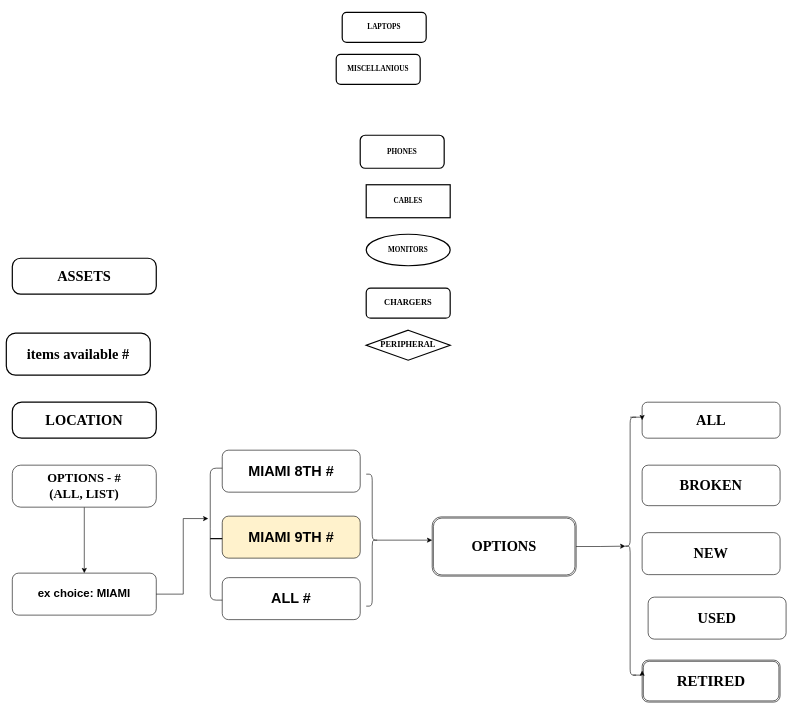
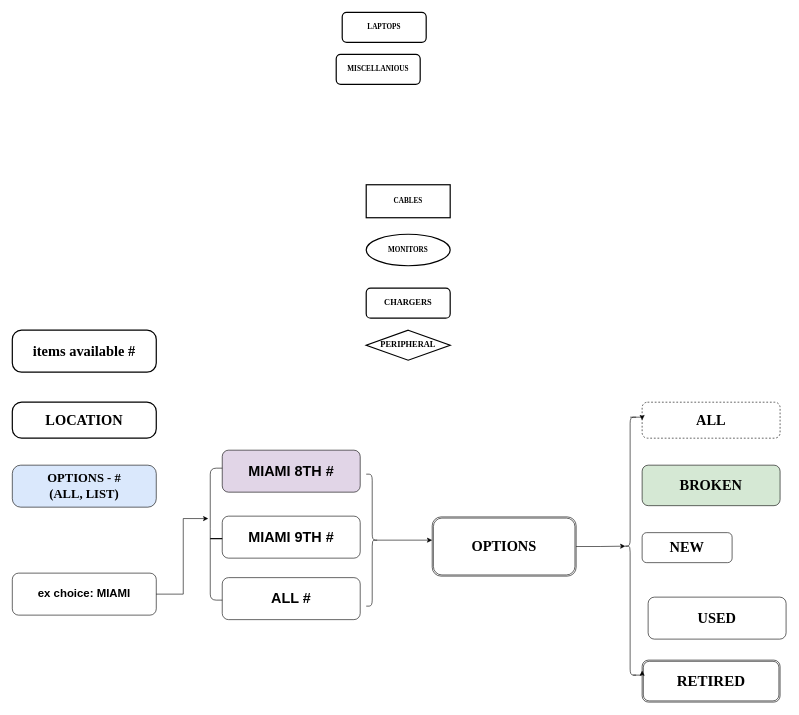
node "PHONES": removed
node "ASSETS": removed
node "items available #": moved (78, 354) -> (84, 351)
node "ALL": style solid -> dashed
node "MIAMI 8TH #": fillcolor #ffffff -> #e1d5e7
node "OPTIONS - # (ALL, LIST)": fillcolor #ffffff -> #dae8fc
node "BROKEN": fillcolor #ffffff -> #d5e8d4
node "MIAMI 9TH #": fillcolor #fff2cc -> #ffffff
node "NEW": size 138x42 -> 90x30
edge "OPTIONS - # (ALL, LIST)" -> "ex choice: MIAMI": removed
